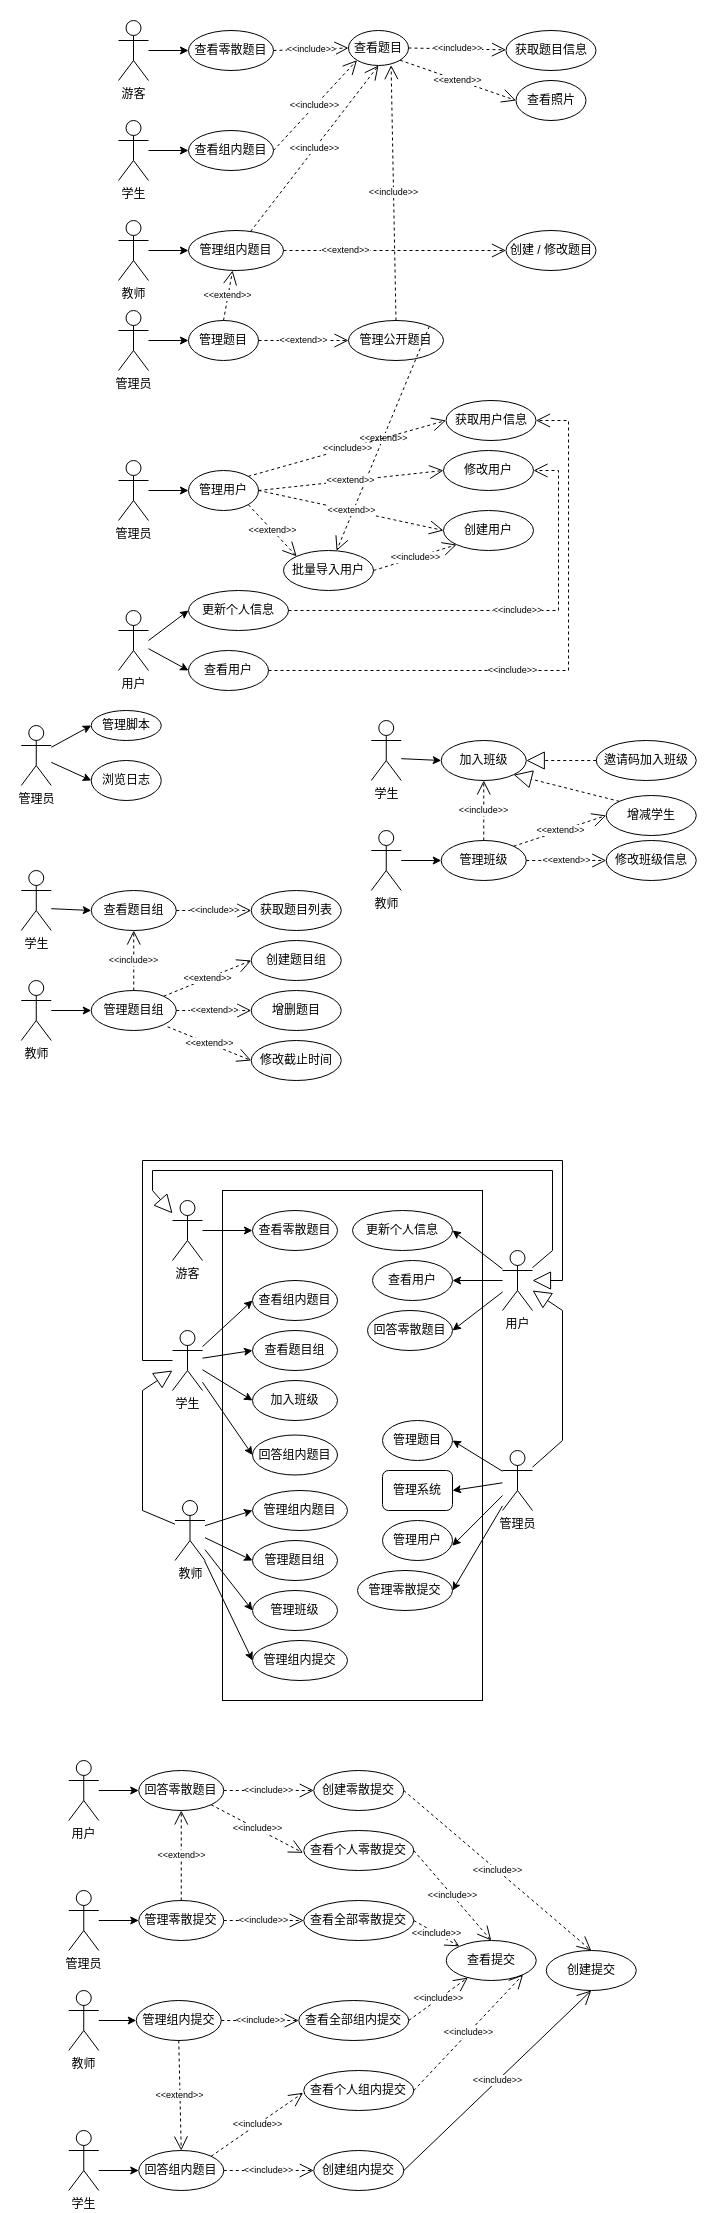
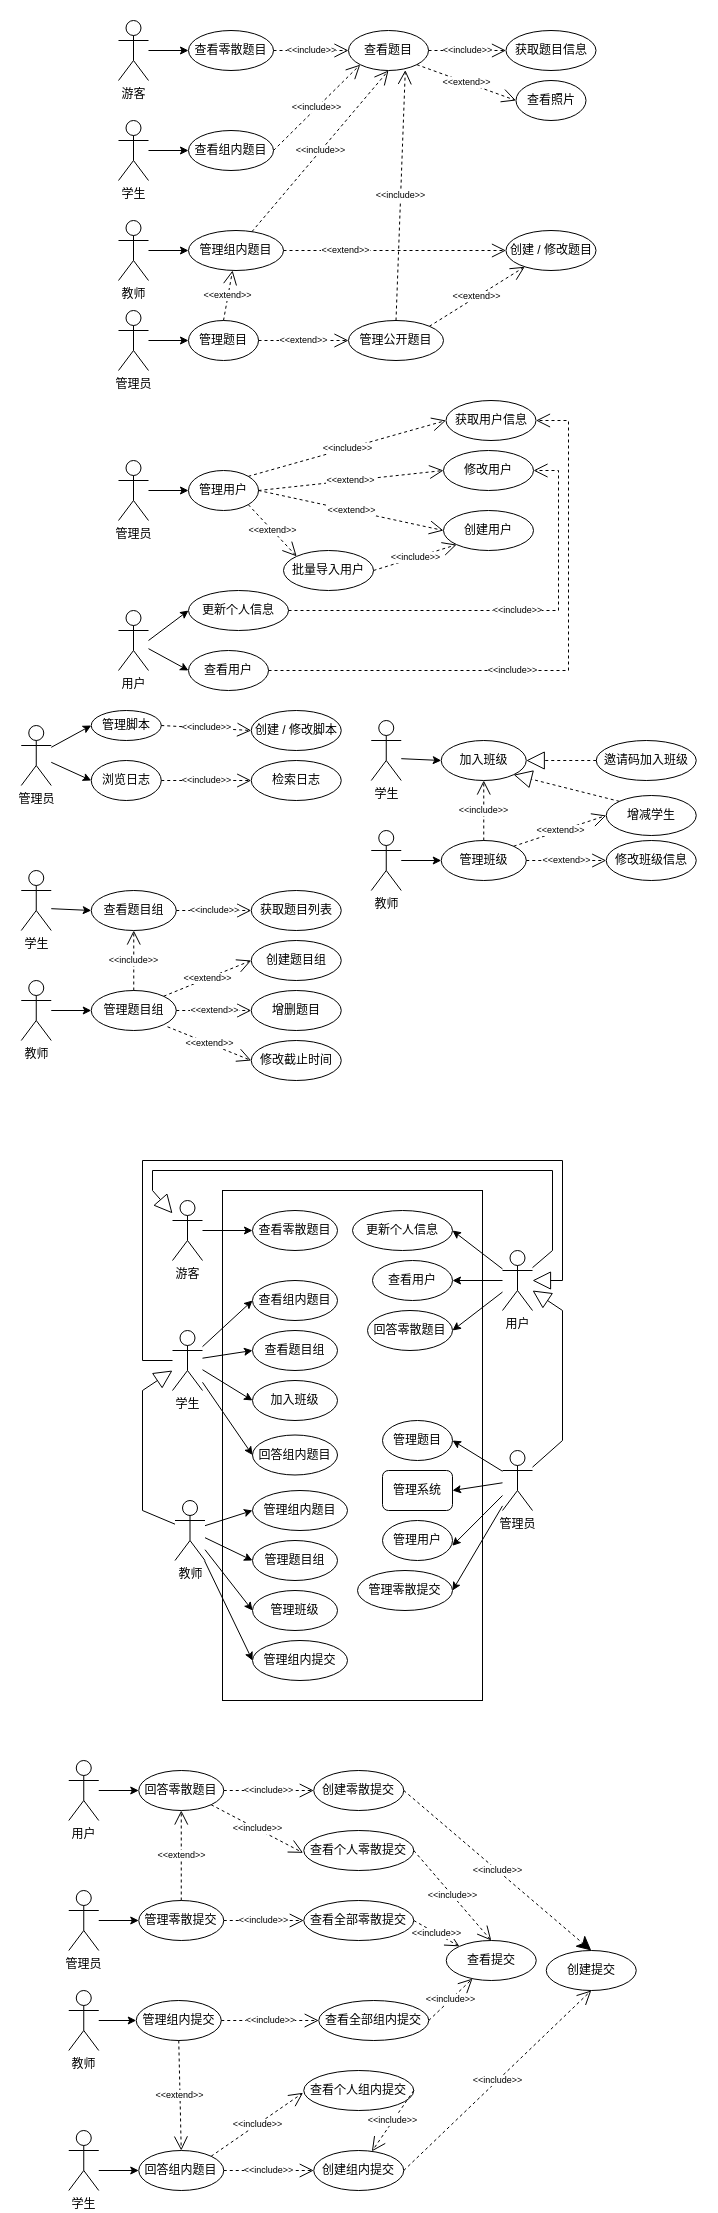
node "查看题目": size 60x35 -> 80x40
edge "管理公开题目" -> "批量导入用户": now "管理公开题目" -> "创建 / 修改题目"
edge "管理脚本" -> "创建 / 修改脚本": added, label "<<include>>"
node "创建 / 修改脚本": added
edge "浏览日志" -> "检索日志": added, label "<<include>>"
node "检索日志": added
edge "创建零散提交" -> "创建提交": arrowhead open -> classic
node "查看全部组内提交": moved (354, 2021) -> (374, 2021)
edge "查看个人组内提交" -> "查看提交": now "查看个人组内提交" -> "创建组内提交"
edge "创建组内提交" -> "创建提交": style solid -> dashed
